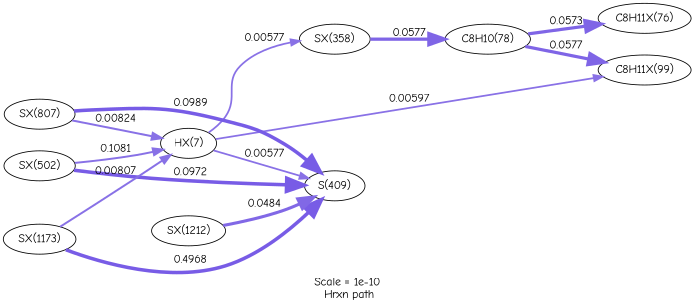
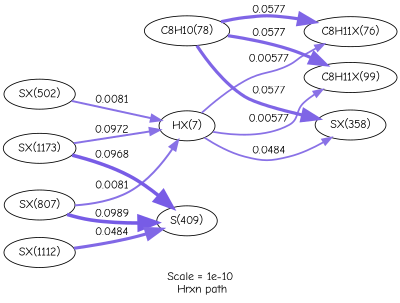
edge "C8H10(78)" -> "C8H11X(76)": label " 0.0573" -> " 0.0577"
edge "HX(7)" -> "SX(358)": label " 0.00577" -> " 0.0484"
edge "SX(358)" -> "C8H10(78)": reversed
edge "HX(7)" -> "C8H11X(99)": label " 0.00597" -> " 0.00577"
edge "SX(807)" -> "HX(7)": label " 0.00824" -> " 0.0081"
edge "SX(502)" -> "HX(7)": label " 0.1081" -> " 0.0081"
edge "HX(7)" -> "S(409)": now "HX(7)" -> "C8H11X(76)"
edge "SX(1173)" -> "HX(7)": label " 0.00807" -> " 0.0972"
edge "SX(502)" -> "S(409)": removed, label "0.0972"
node "SX(1212)": label "SX(1212)" -> "SX(1112)"
edge "SX(1173)" -> "S(409)": label " 0.4968" -> " 0.0968"
